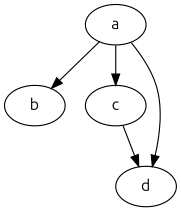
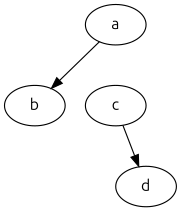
edge "a" -> "c": removed
edge "a" -> "d": removed
